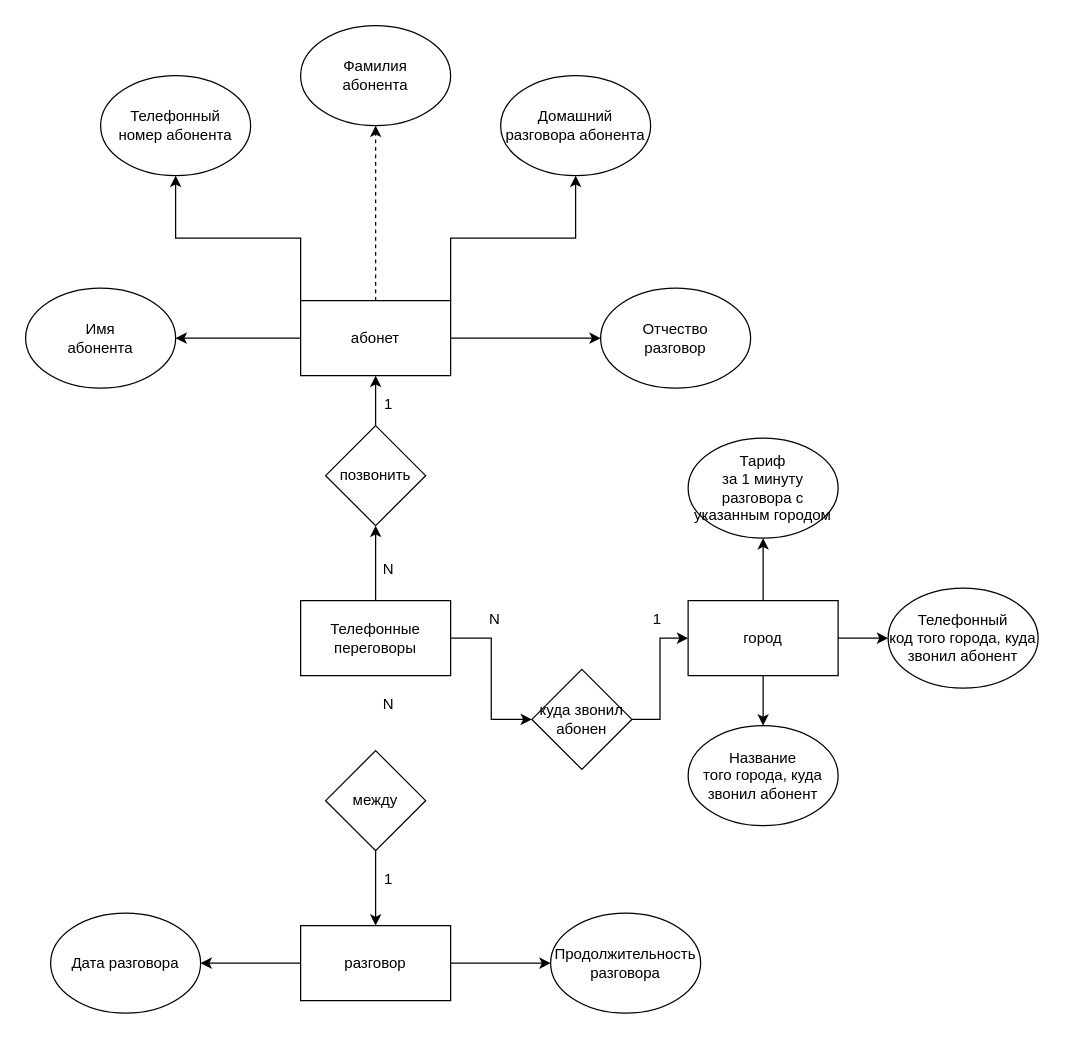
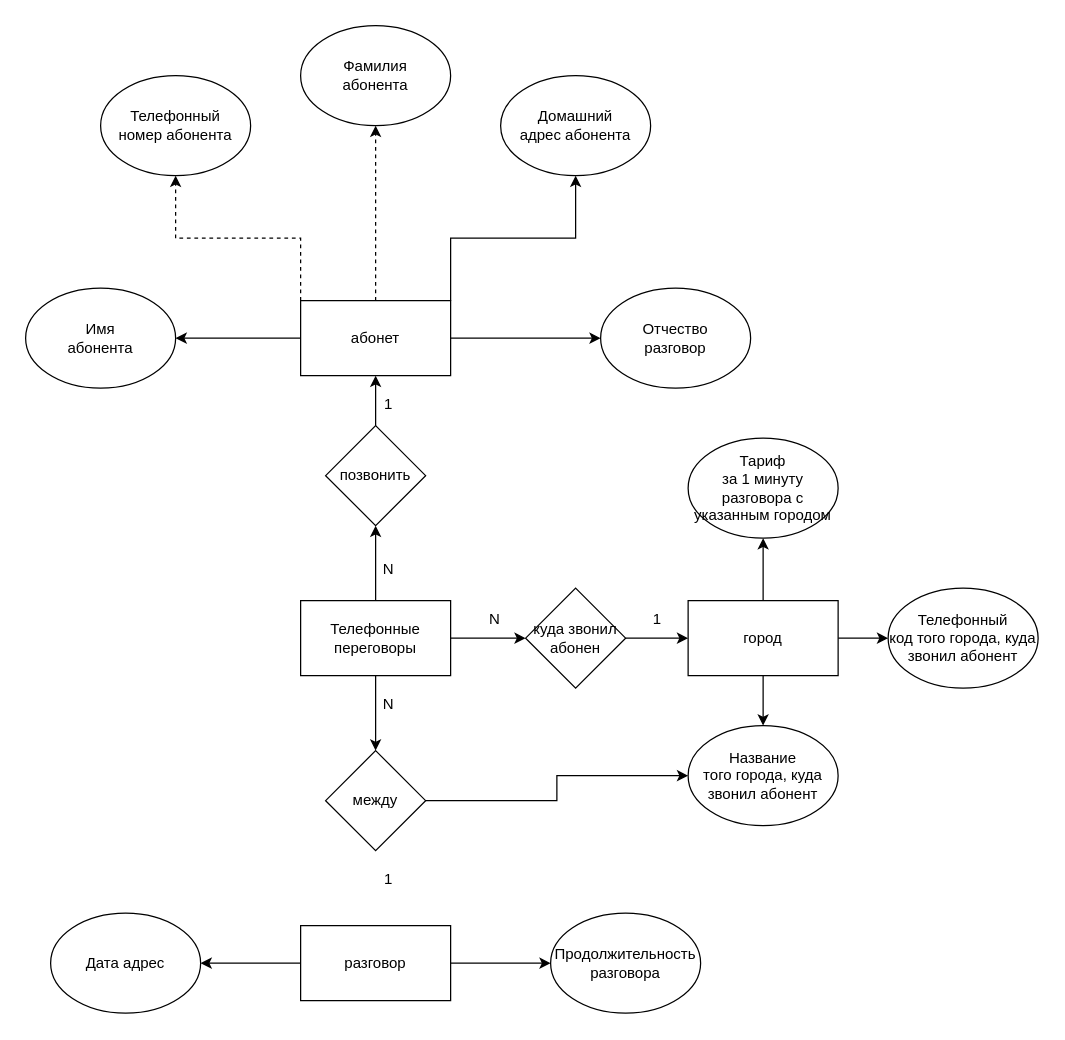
node "Домашний разговора абонента": label "Домашний разговора абонента" -> "Домашний адрес абонента"
edge "абонет" -> "Телефонный номер абонента": style solid -> dashed
edge "Телефонные переговоры" -> "между": added
node "куда звонил абонен": moved (582, 719) -> (576, 638)
edge "между" -> "разговор": now "между" -> "Название того города, куда звонил абонент"
node "Дата разговора": label "Дата разговора" -> "Дата адрес"
